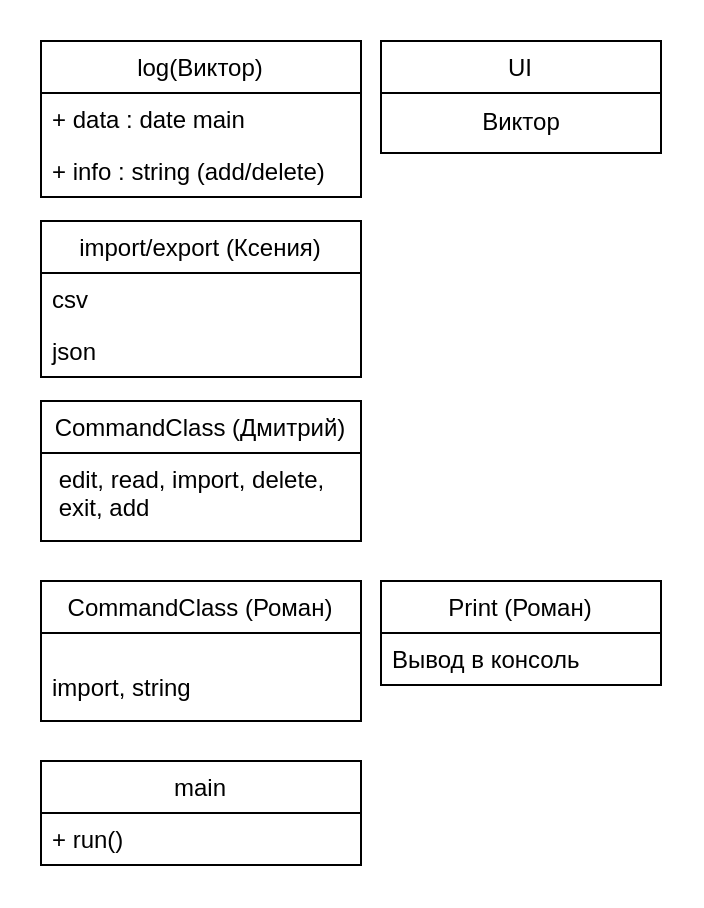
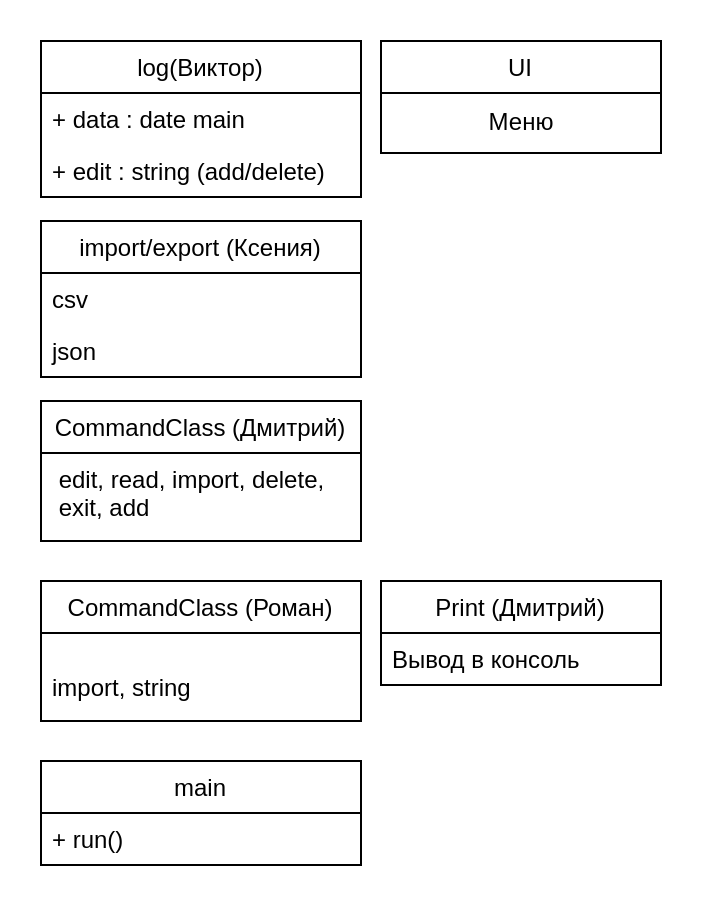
node "Виктор": label "Виктор" -> "Меню"
node "+ info : string (add/delete)": label "+ info : string (add/delete)" -> "+ edit : string (add/delete)"
node "Print (Роман)": label "Print (Роман)" -> "Print (Дмитрий)"
